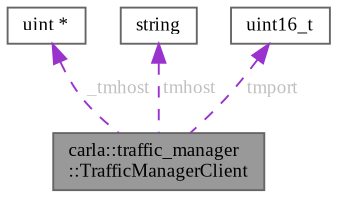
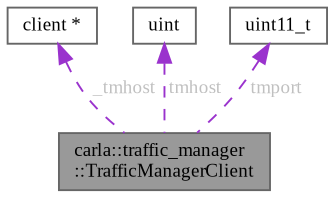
node "uint *": label "uint *" -> "client *"
node "string": label "string" -> "uint"
node "uint16_t": label "uint16_t" -> "uint11_t"
